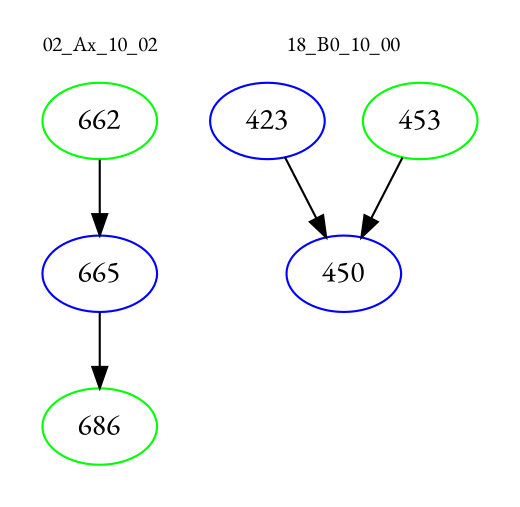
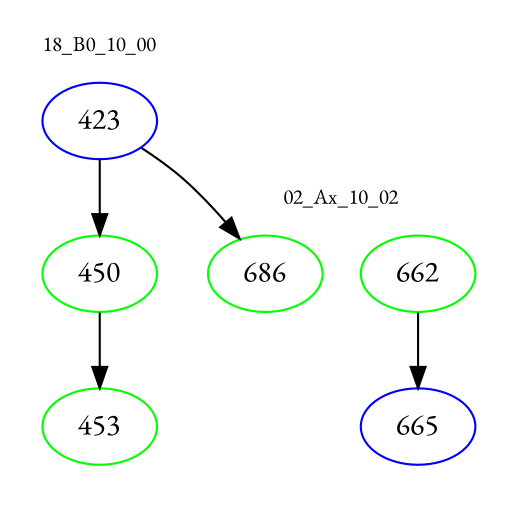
edge "453" -> "450": reversed
node "450": color blue -> green
edge "665" -> "686": now "423" -> "686"
